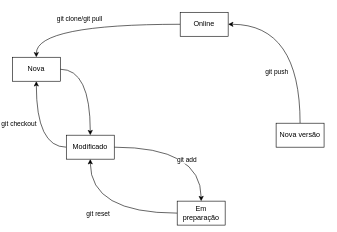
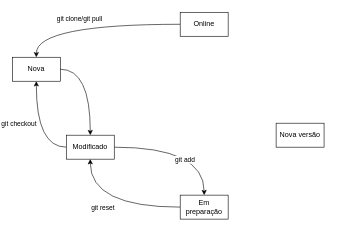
edge "Nova versão" -> "Online": removed, label "git push"
node "Em preparação": moved (201, 213) -> (204, 207)
